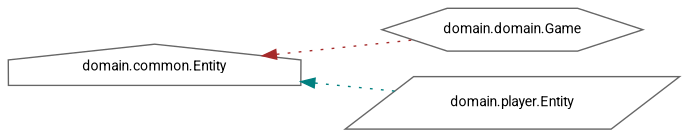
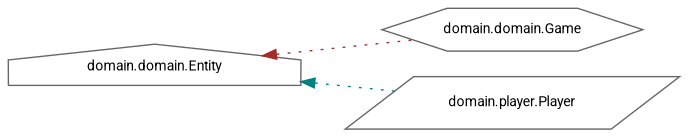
node "domain.common.Entity": label "domain.common.Entity" -> "domain.domain.Entity"
node "domain.player.Entity": label "domain.player.Entity" -> "domain.player.Player"
